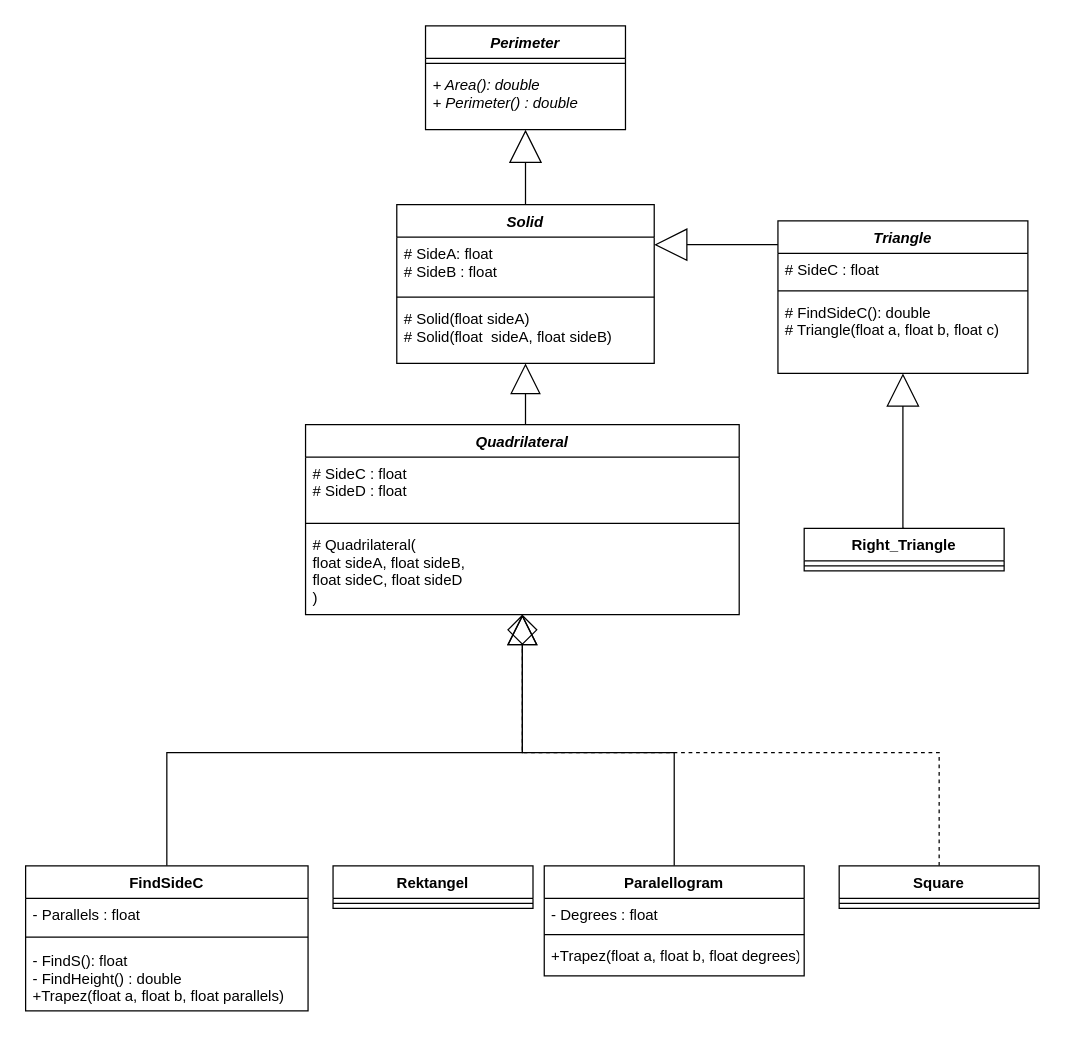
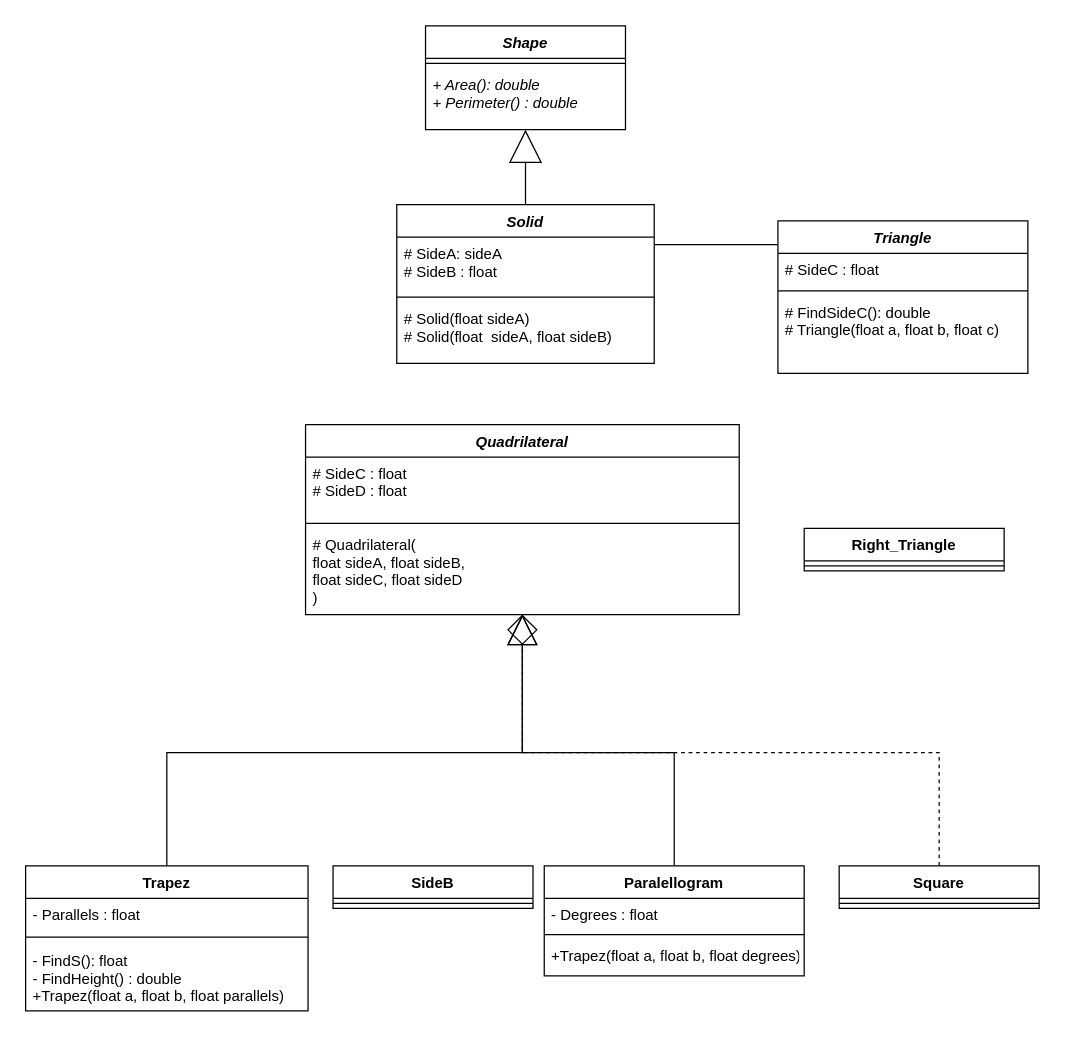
node "Perimeter": label "Perimeter" -> "Shape"
edge "Triangle" -> "Solid": arrowhead block -> none
node "# SideA: float # SideB : float": label "# SideA: float # SideB : float" -> "# SideA: sideA # SideB : float"
edge "Quadrilateral" -> "Solid": removed
edge "Right_Triangle" -> "Triangle": removed
node "FindSideC": label "FindSideC" -> "Trapez"
node "Rektangel": label "Rektangel" -> "SideB"
